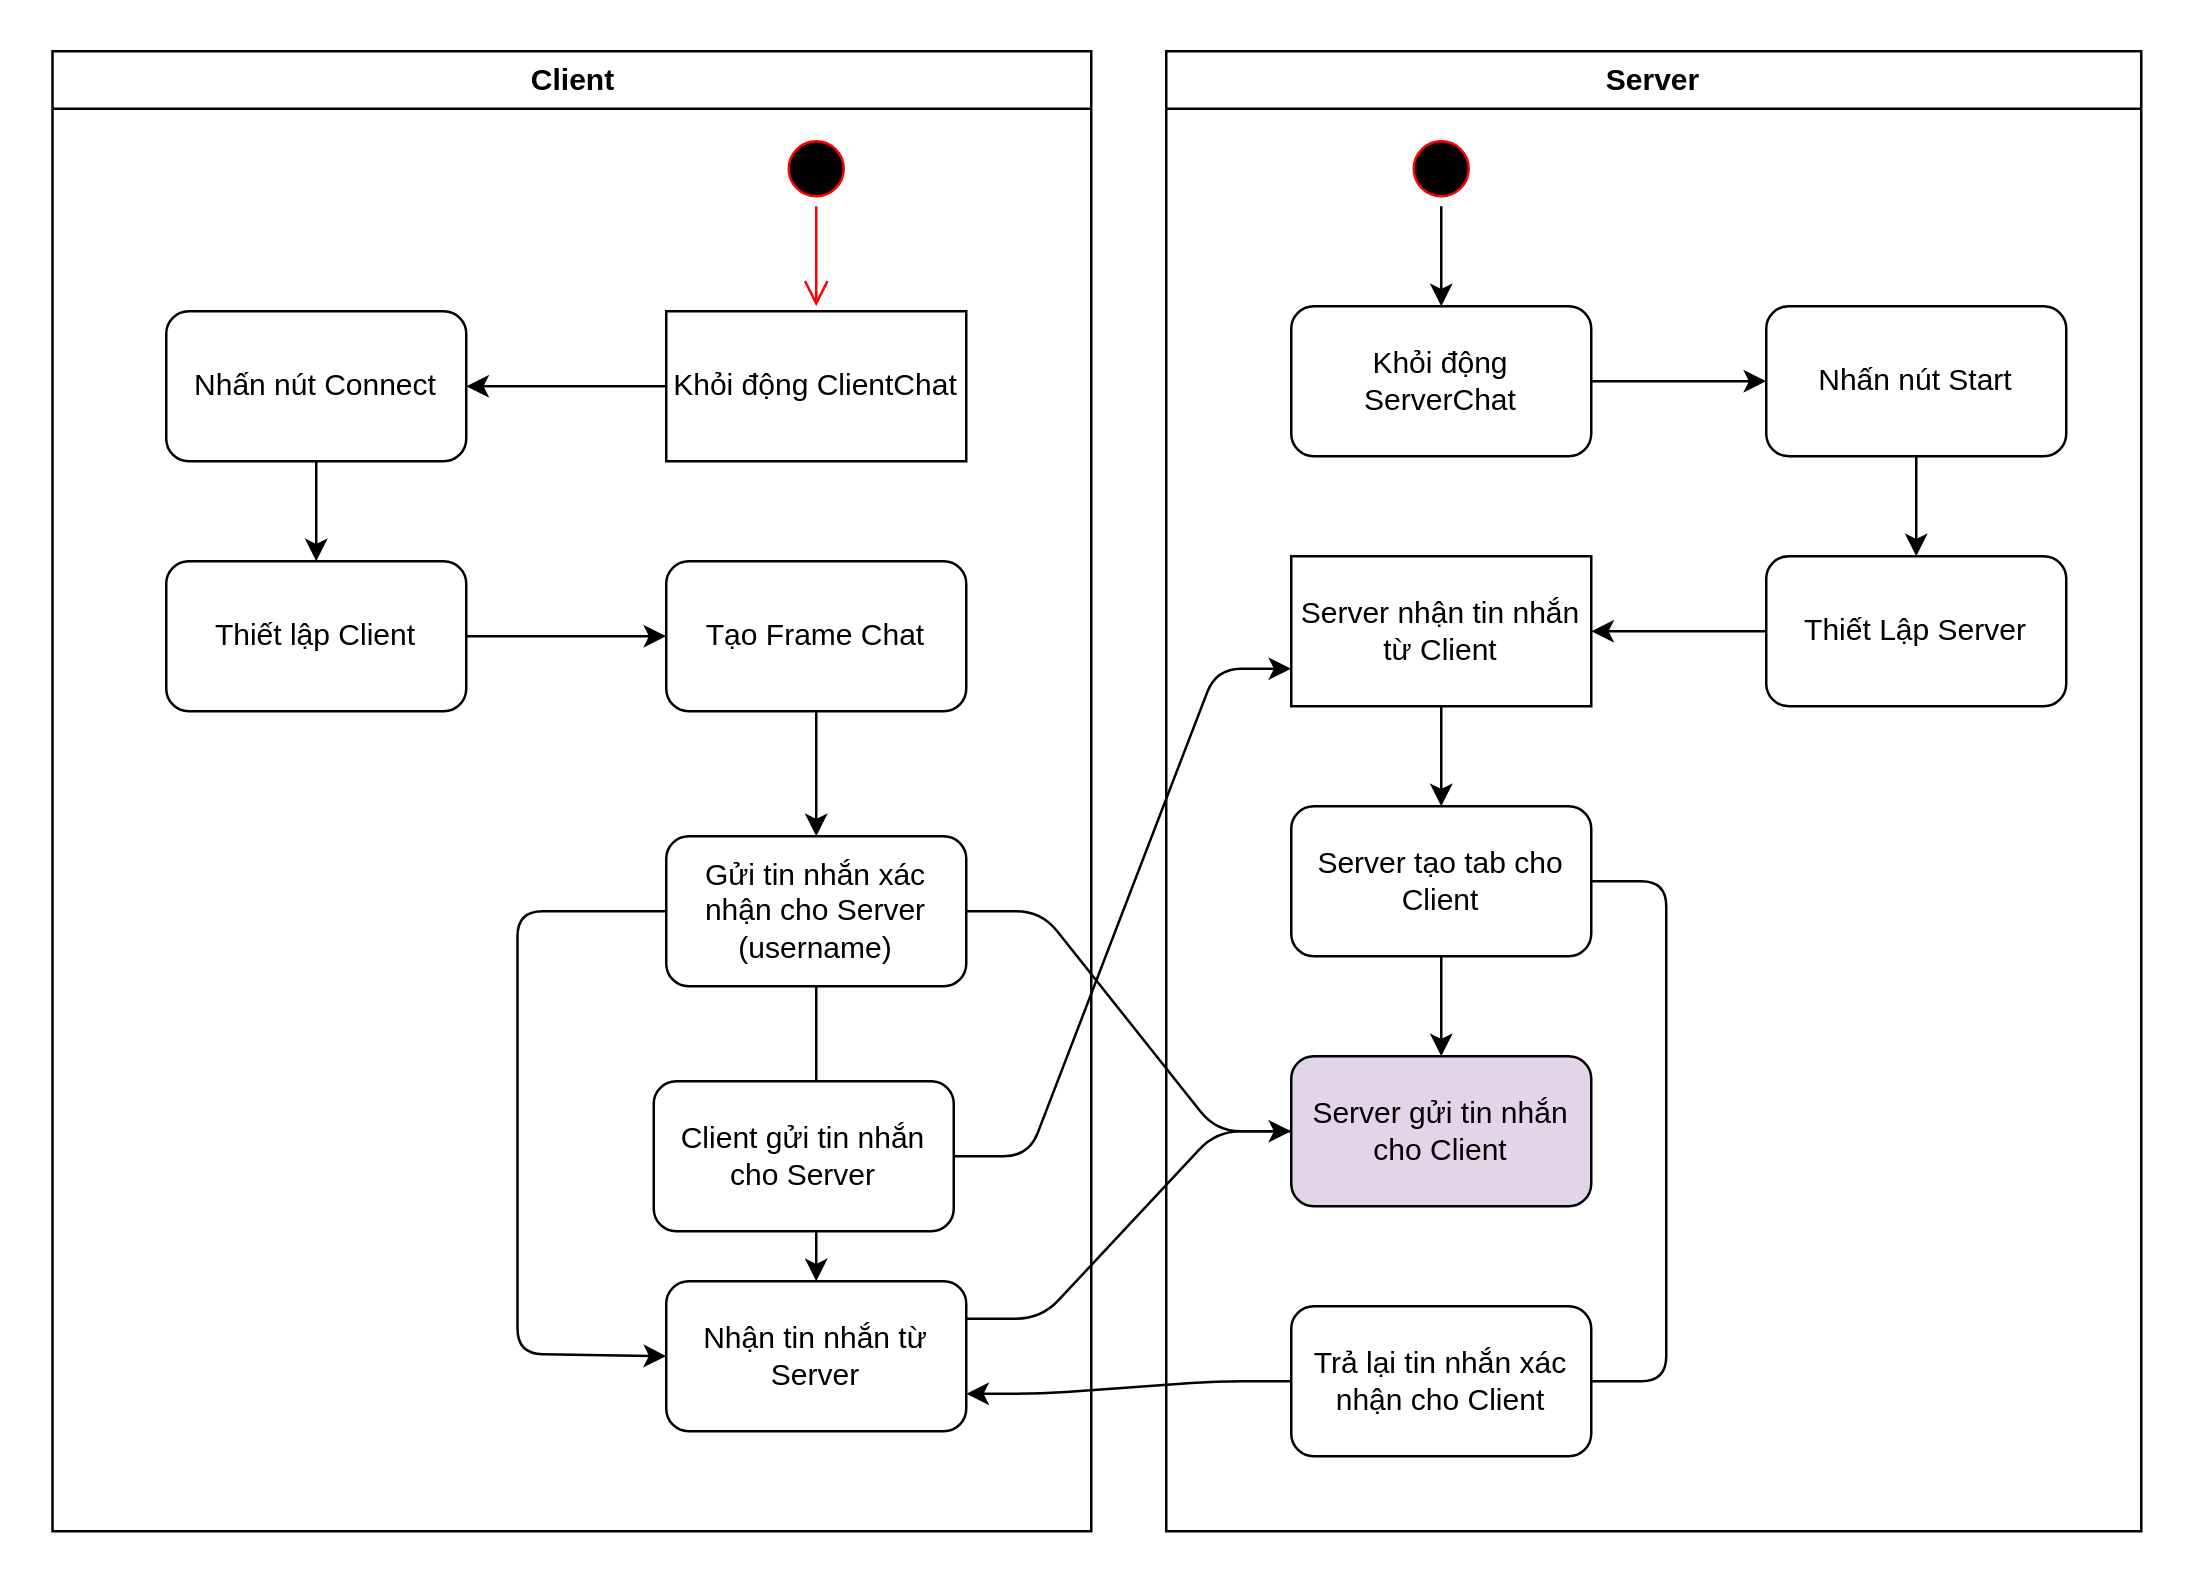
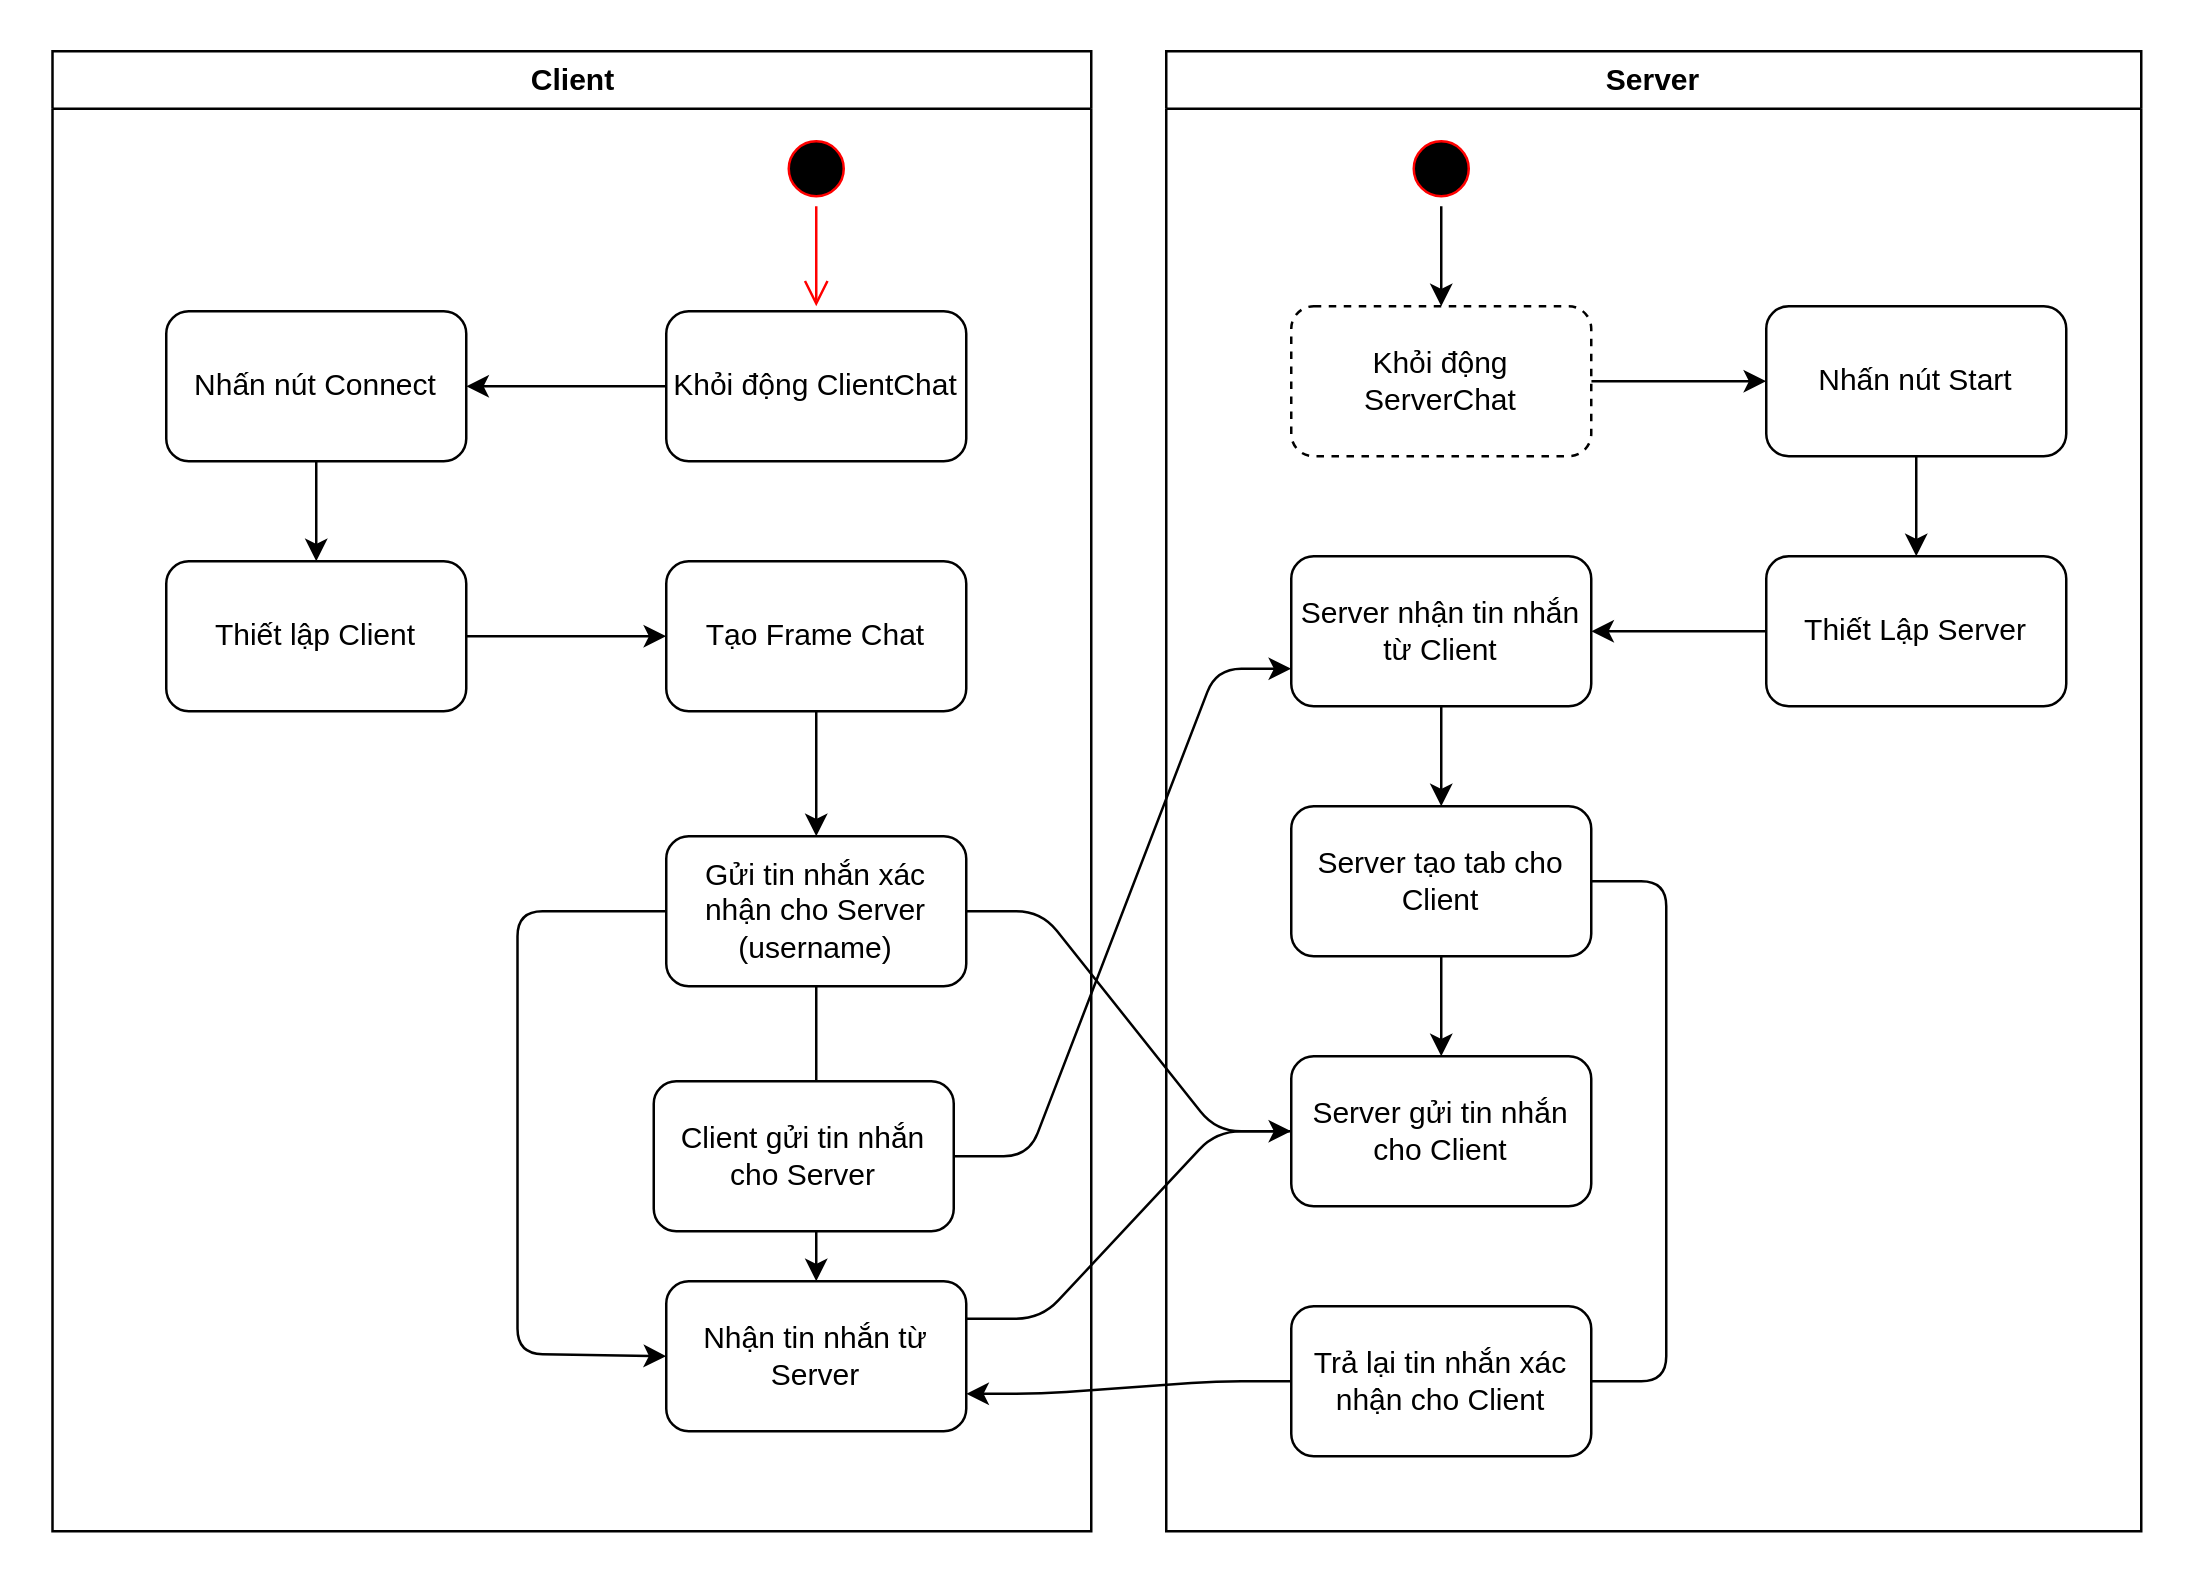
node "Khỏi động ServerChat": style solid -> dashed
node "Khỏi động ClientChat": shape rectangle -> rounded rectangle
node "Server nhận tin nhắn từ Client": shape rectangle -> rounded rectangle
node "Server gửi tin nhắn cho Client": fillcolor #e1d5e7 -> #ffffff
